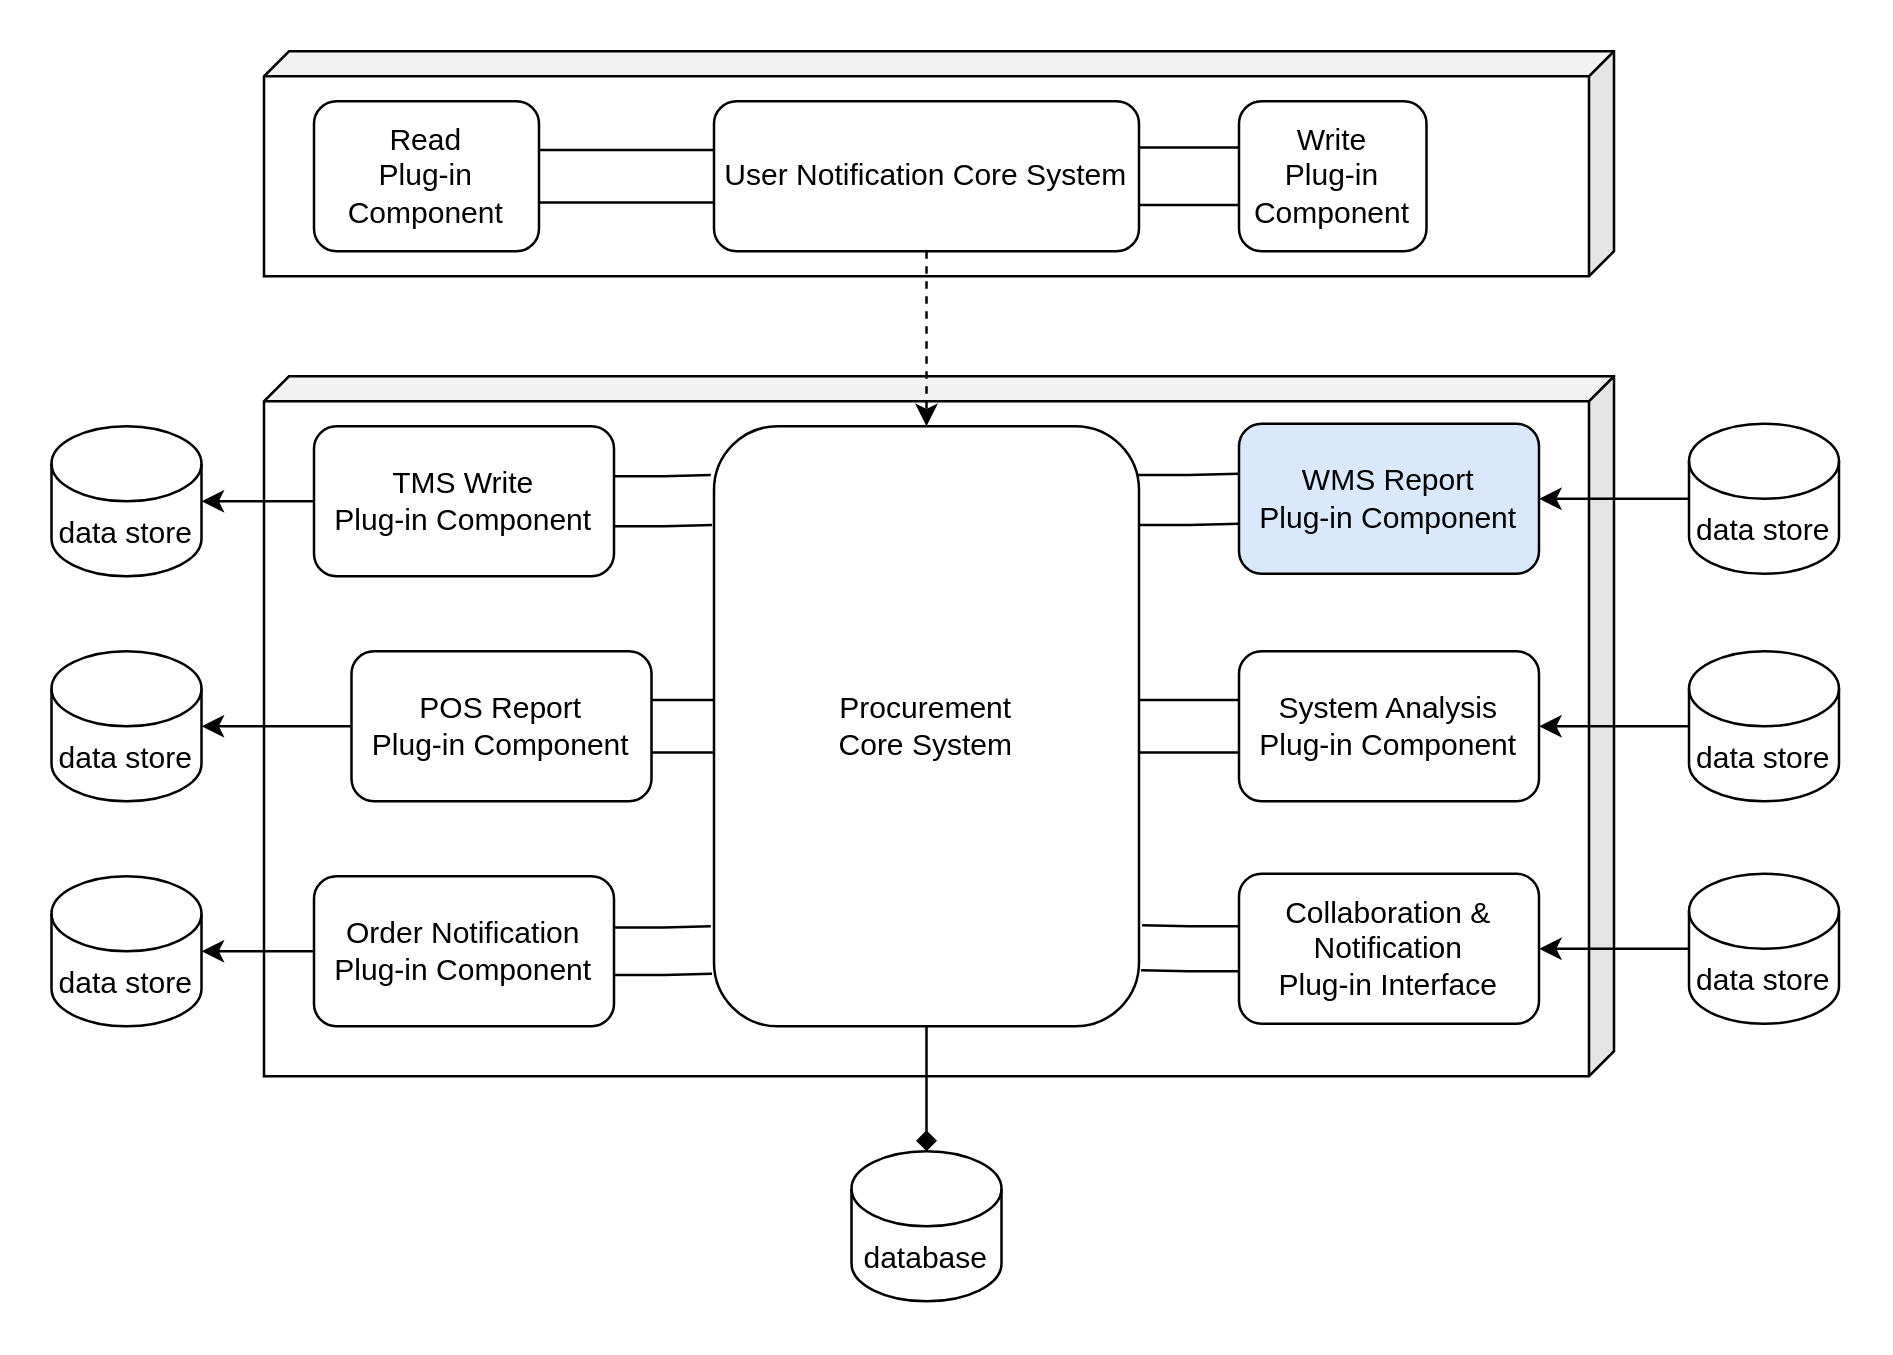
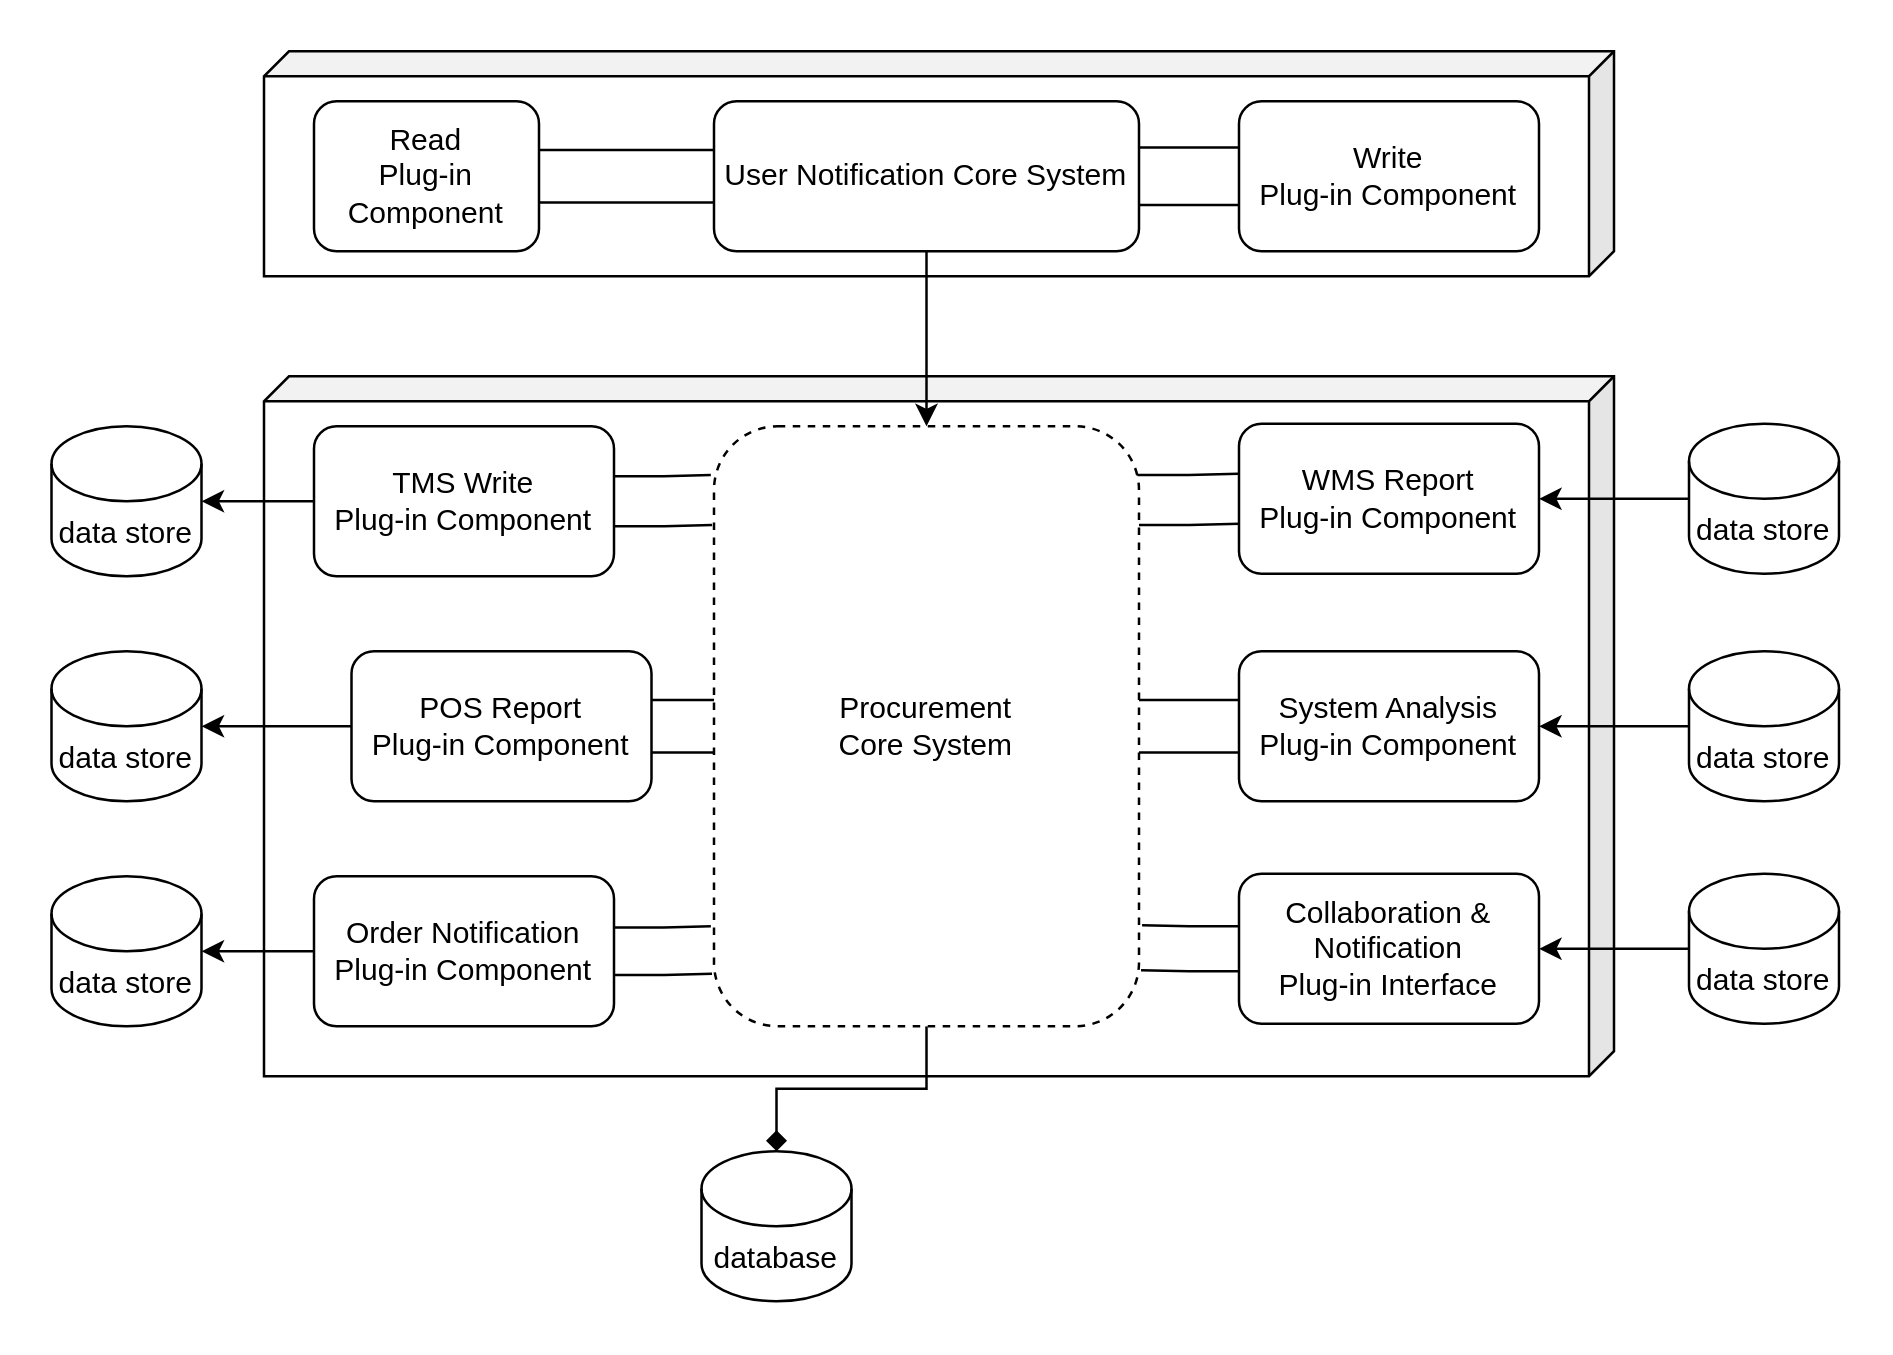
node "Write Plug-in Component": size 188x150 -> 300x150
edge "User Notification Core System" -> "Procurement Core System": style dashed -> solid
node "WMS Report Plug-in Component": fillcolor #dae8fc -> #ffffff
node "Procurement Core System": style solid -> dashed
node "database": moved (926, 1226) -> (776, 1226)
